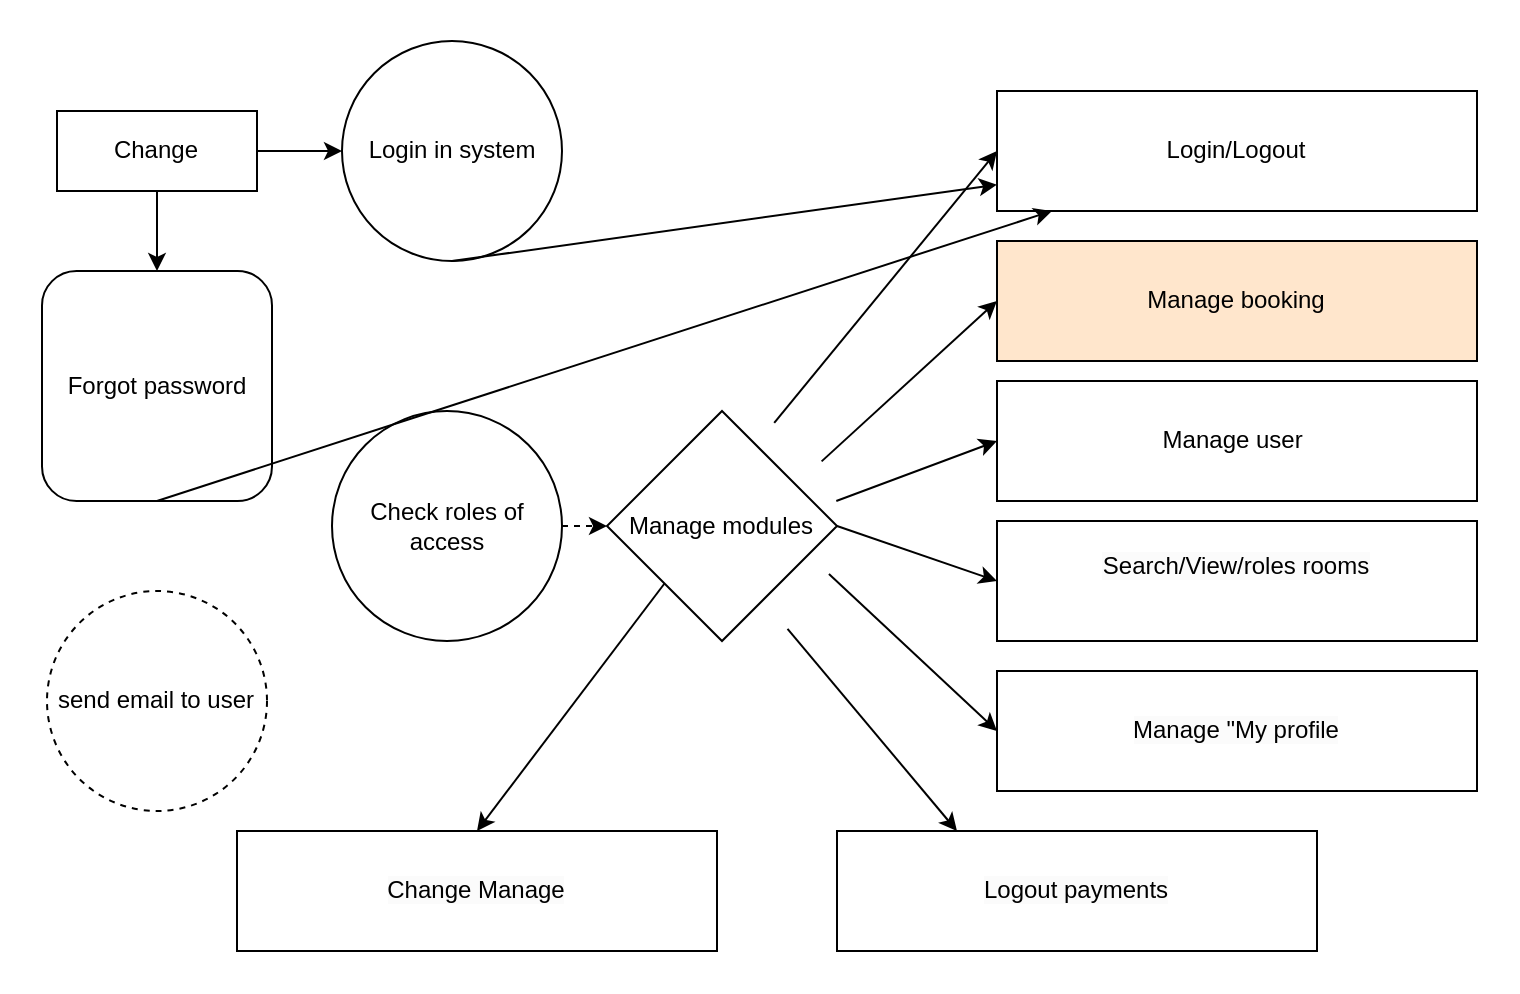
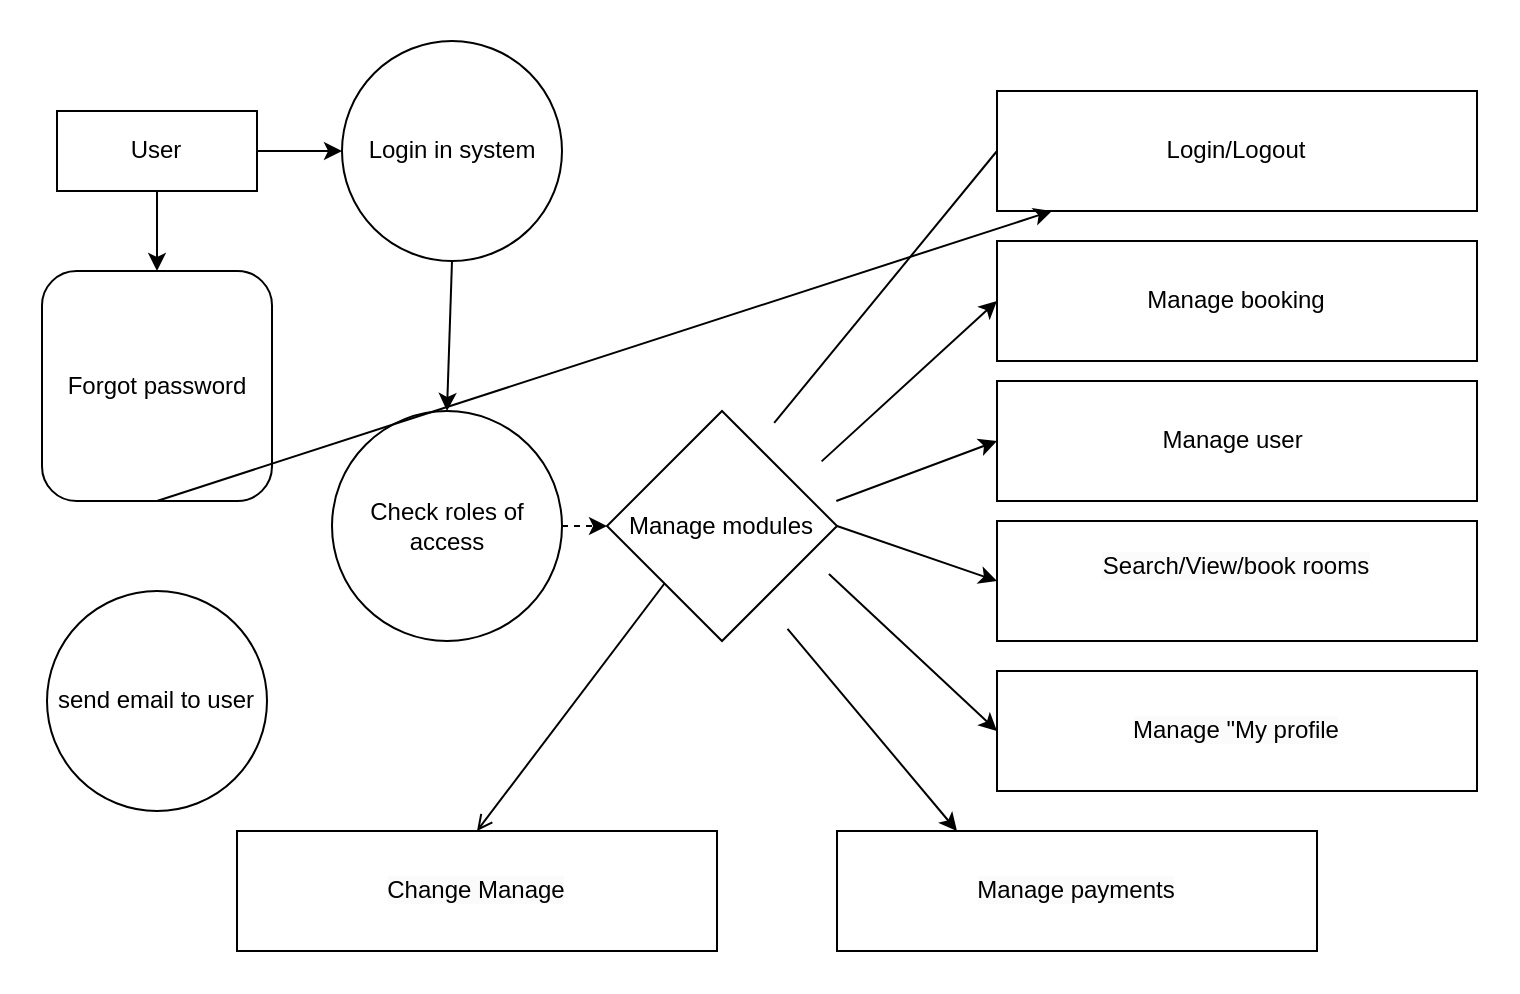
node "Change": label "Change" -> "User"
edge "Manage modules" -> "Login/Logout": arrowhead classic -> none
edge "Login in system" -> "Login/Logout": now "Login in system" -> "Check roles of access"
node "Manage booking": fillcolor #ffe6cc -> #ffffff
node "Search/View/roles rooms": label "Search/View/roles rooms" -> "Search/View/book rooms"
node "send email to user": style dashed -> solid
edge "Manage modules" -> "Change Manage": arrowhead classic -> open
node "Logout payments": label "Logout payments" -> "Manage payments"
